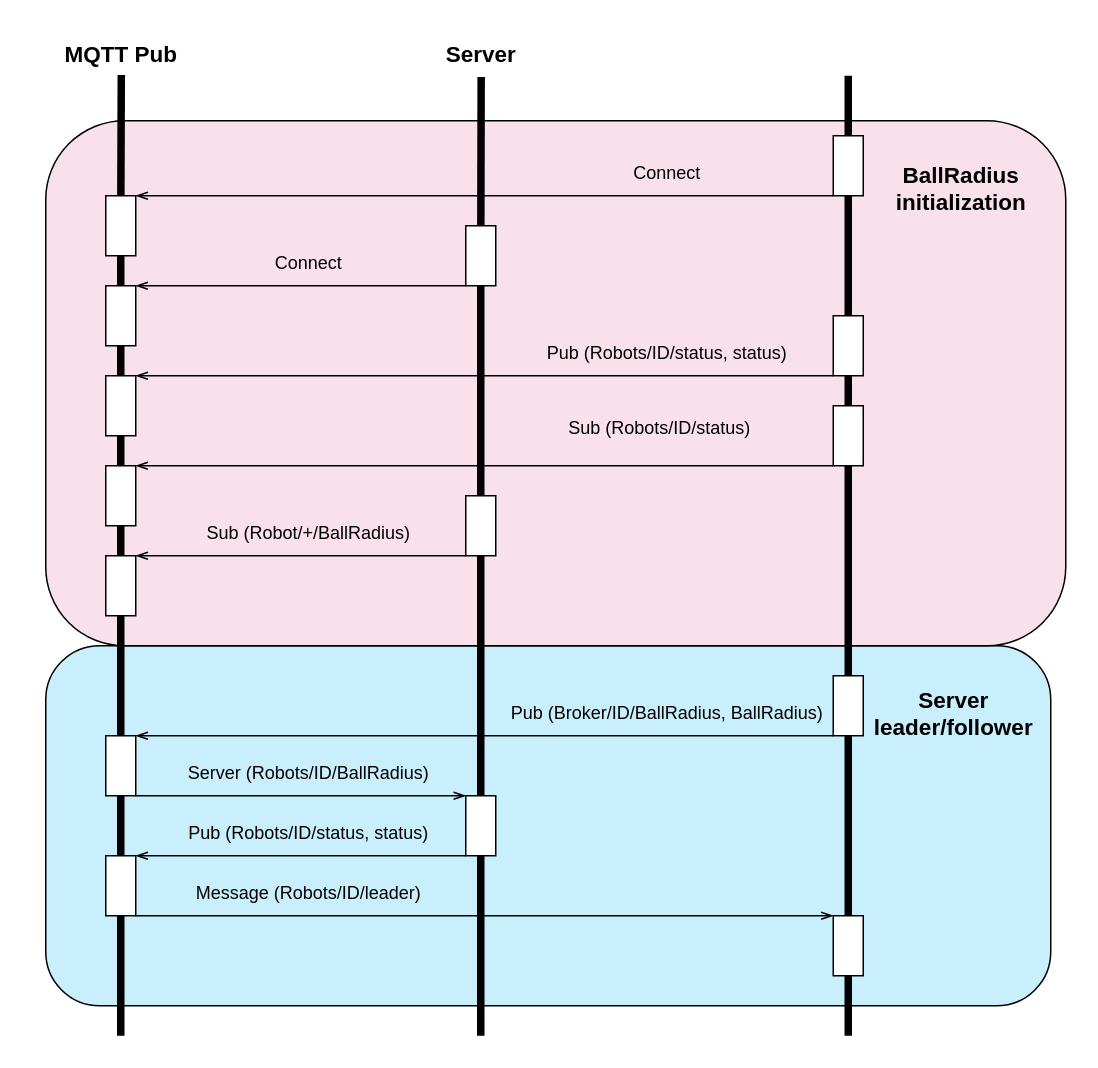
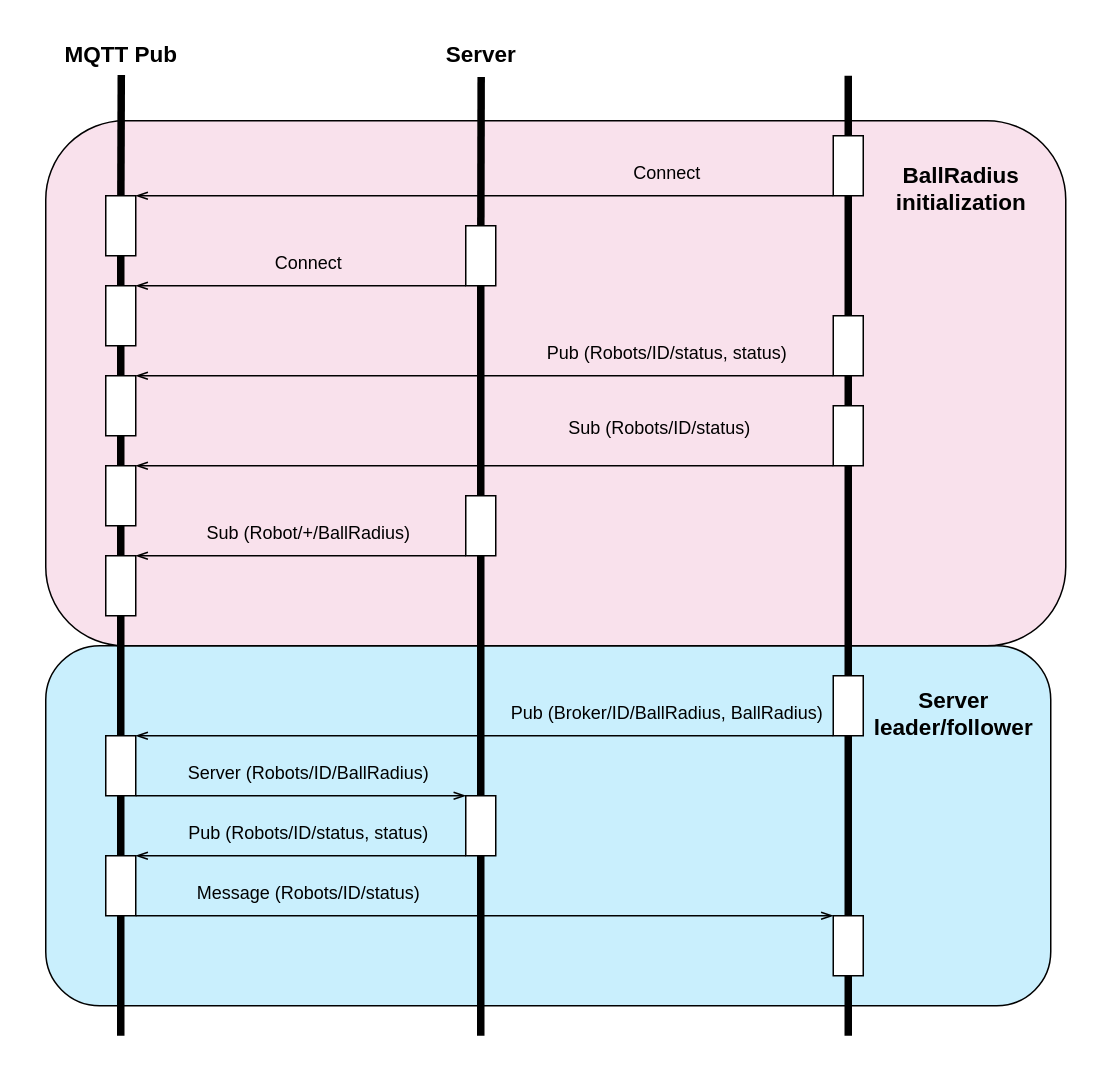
node "Message (Robots/ID/leader)": label "Message (Robots/ID/leader)" -> "Message (Robots/ID/status)"
